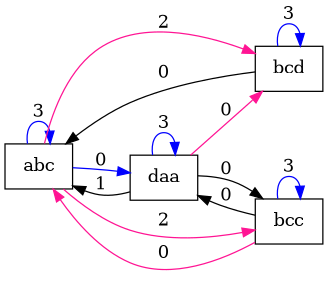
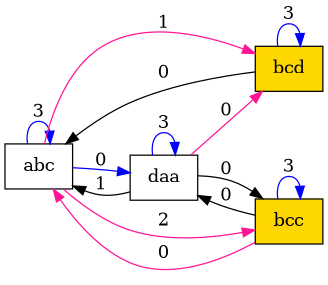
edge "abc" -> "bcd": label "2" -> "1"
node "bcd": fillcolor white -> gold
node "bcc": fillcolor white -> gold
